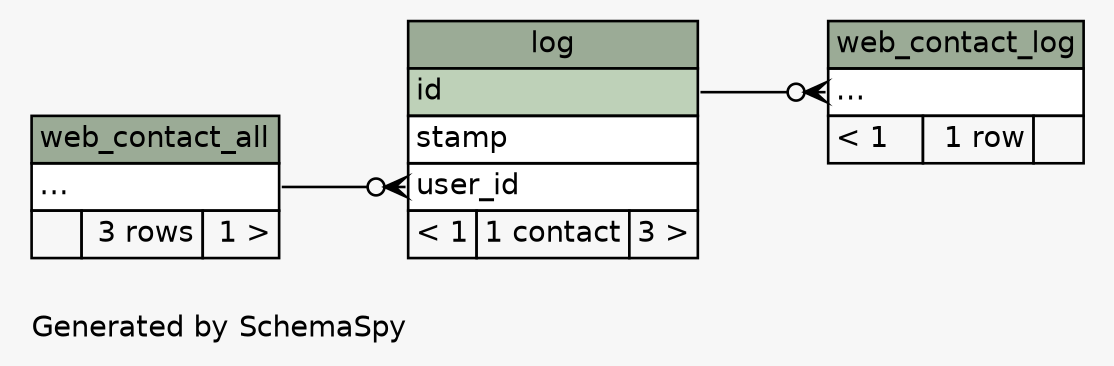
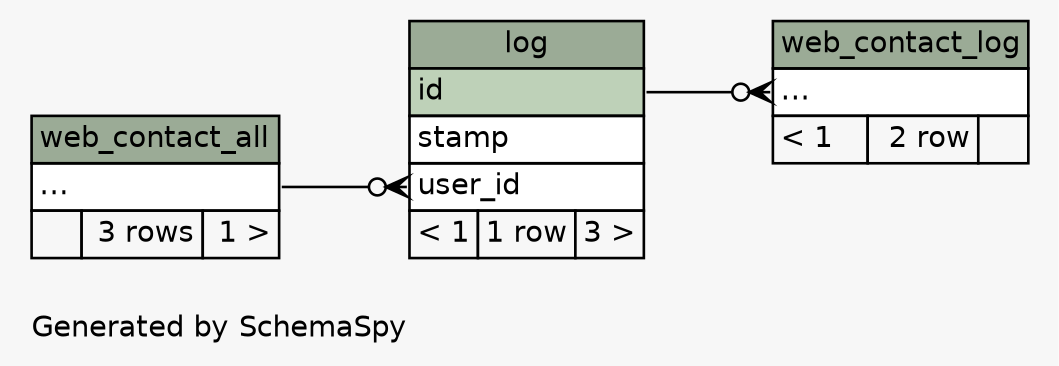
node "web_contact_log": text "1 row" -> "2 row"
node "log": text "1 contact" -> "1 row"
